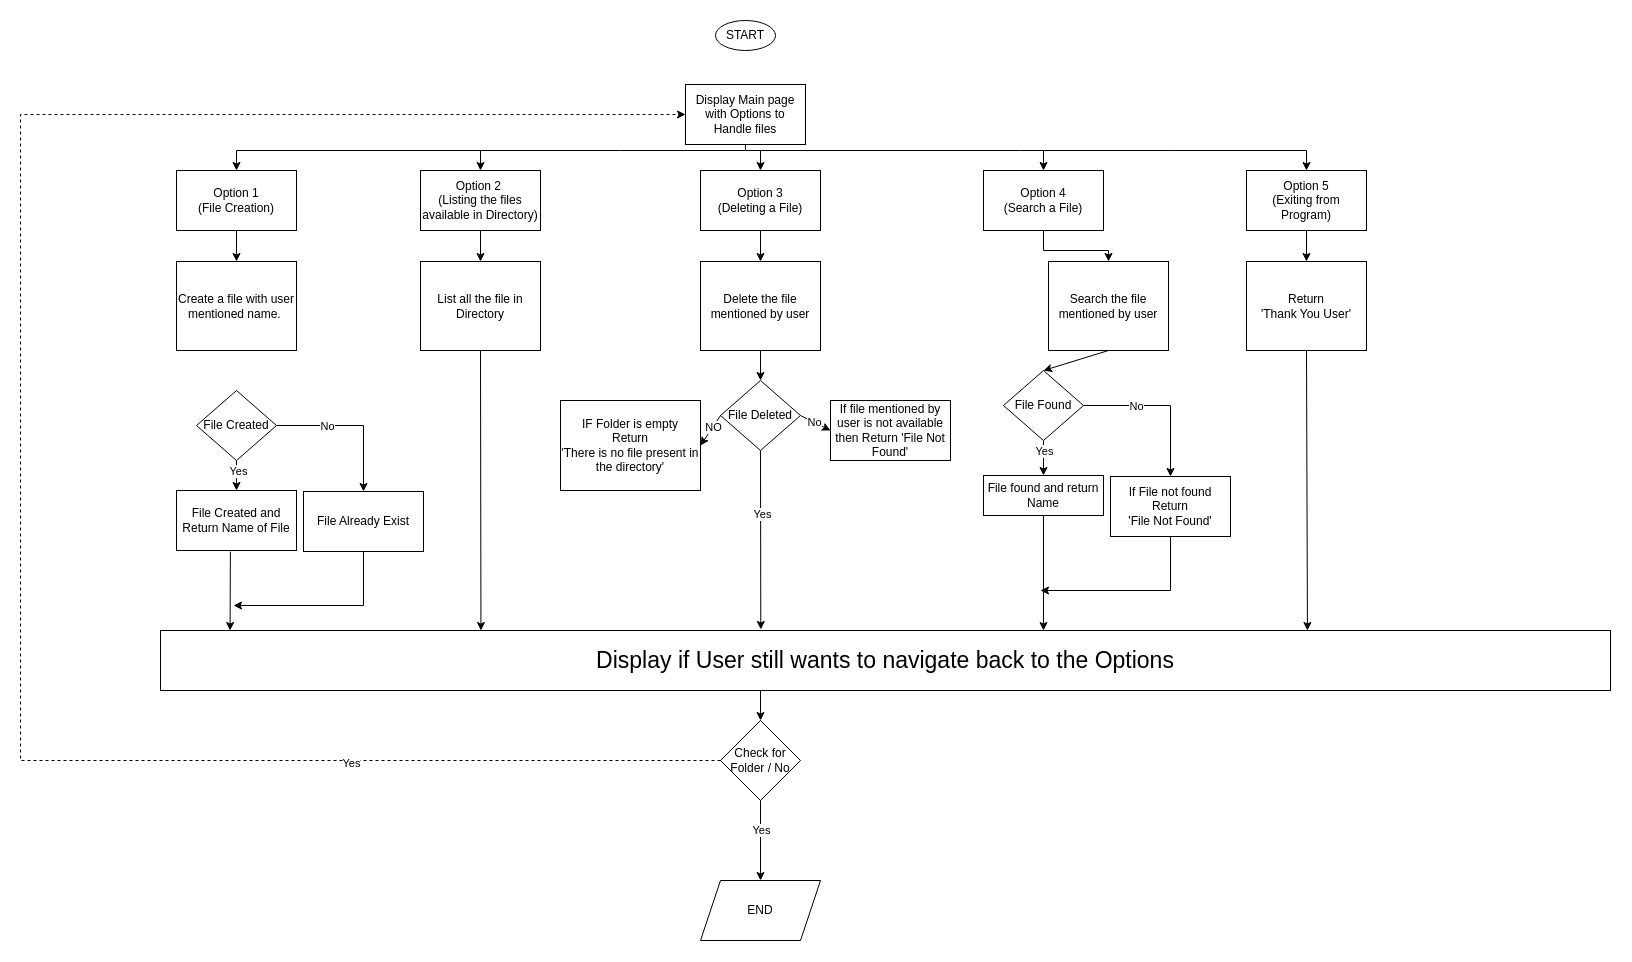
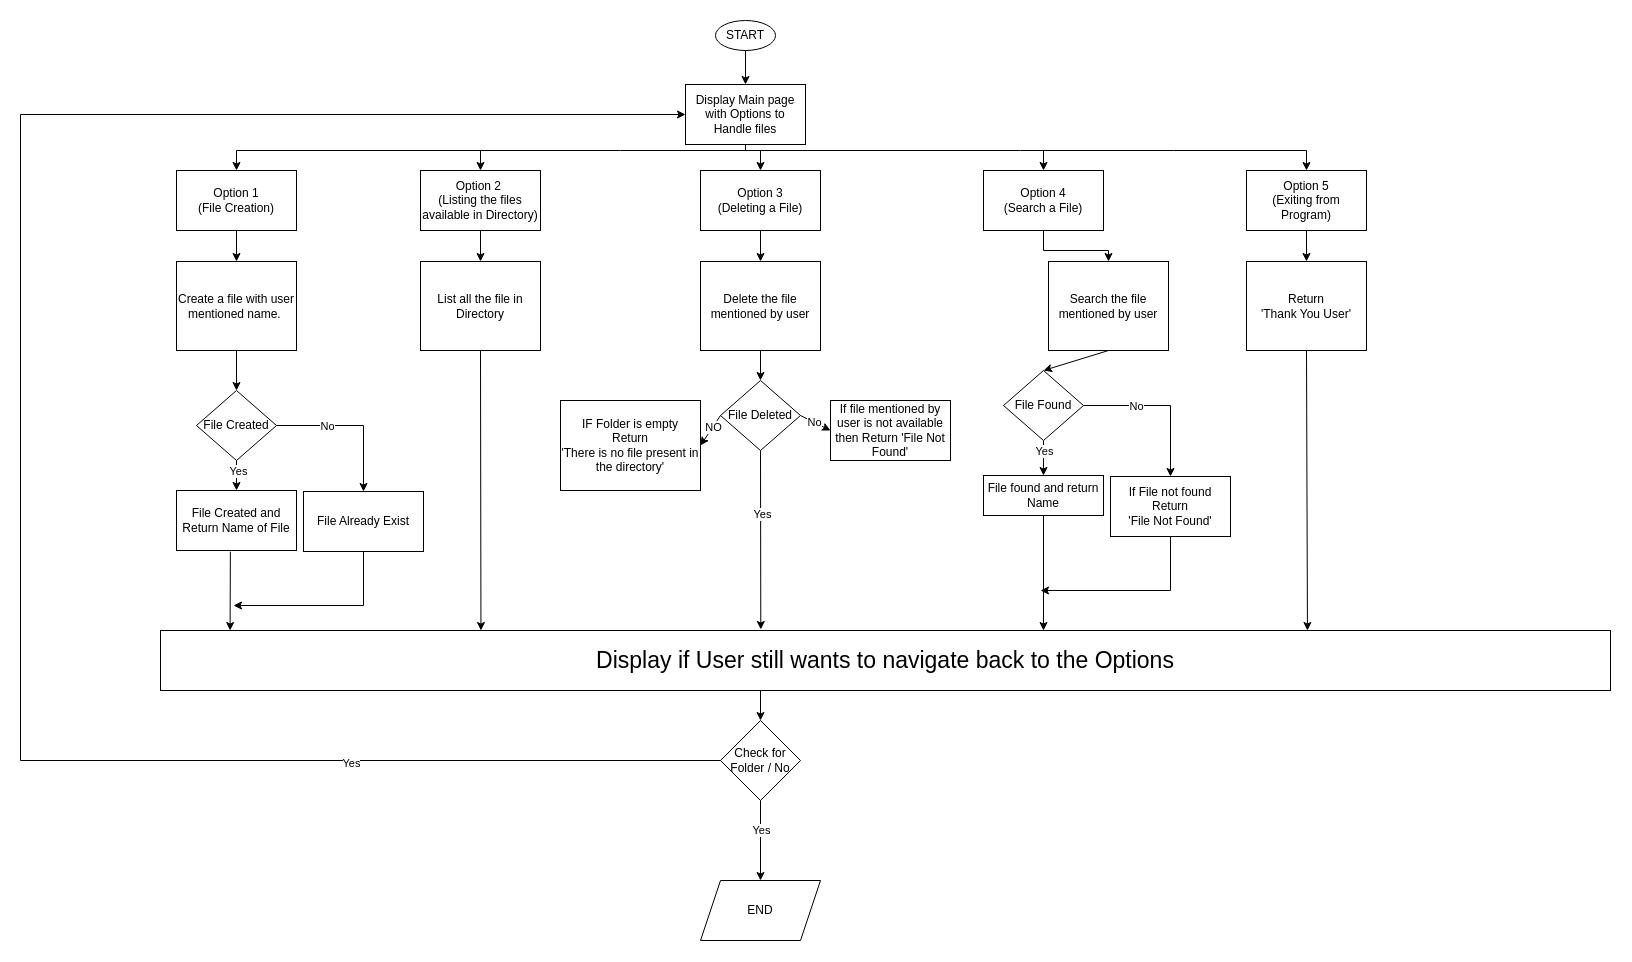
edge "START" -> "Display Main page with Options to Handle files": added
edge "Check for Folder / No" -> "Display Main page with Options to Handle files": style dashed -> solid
edge "Create a file with user mentioned name." -> "File Created": added
